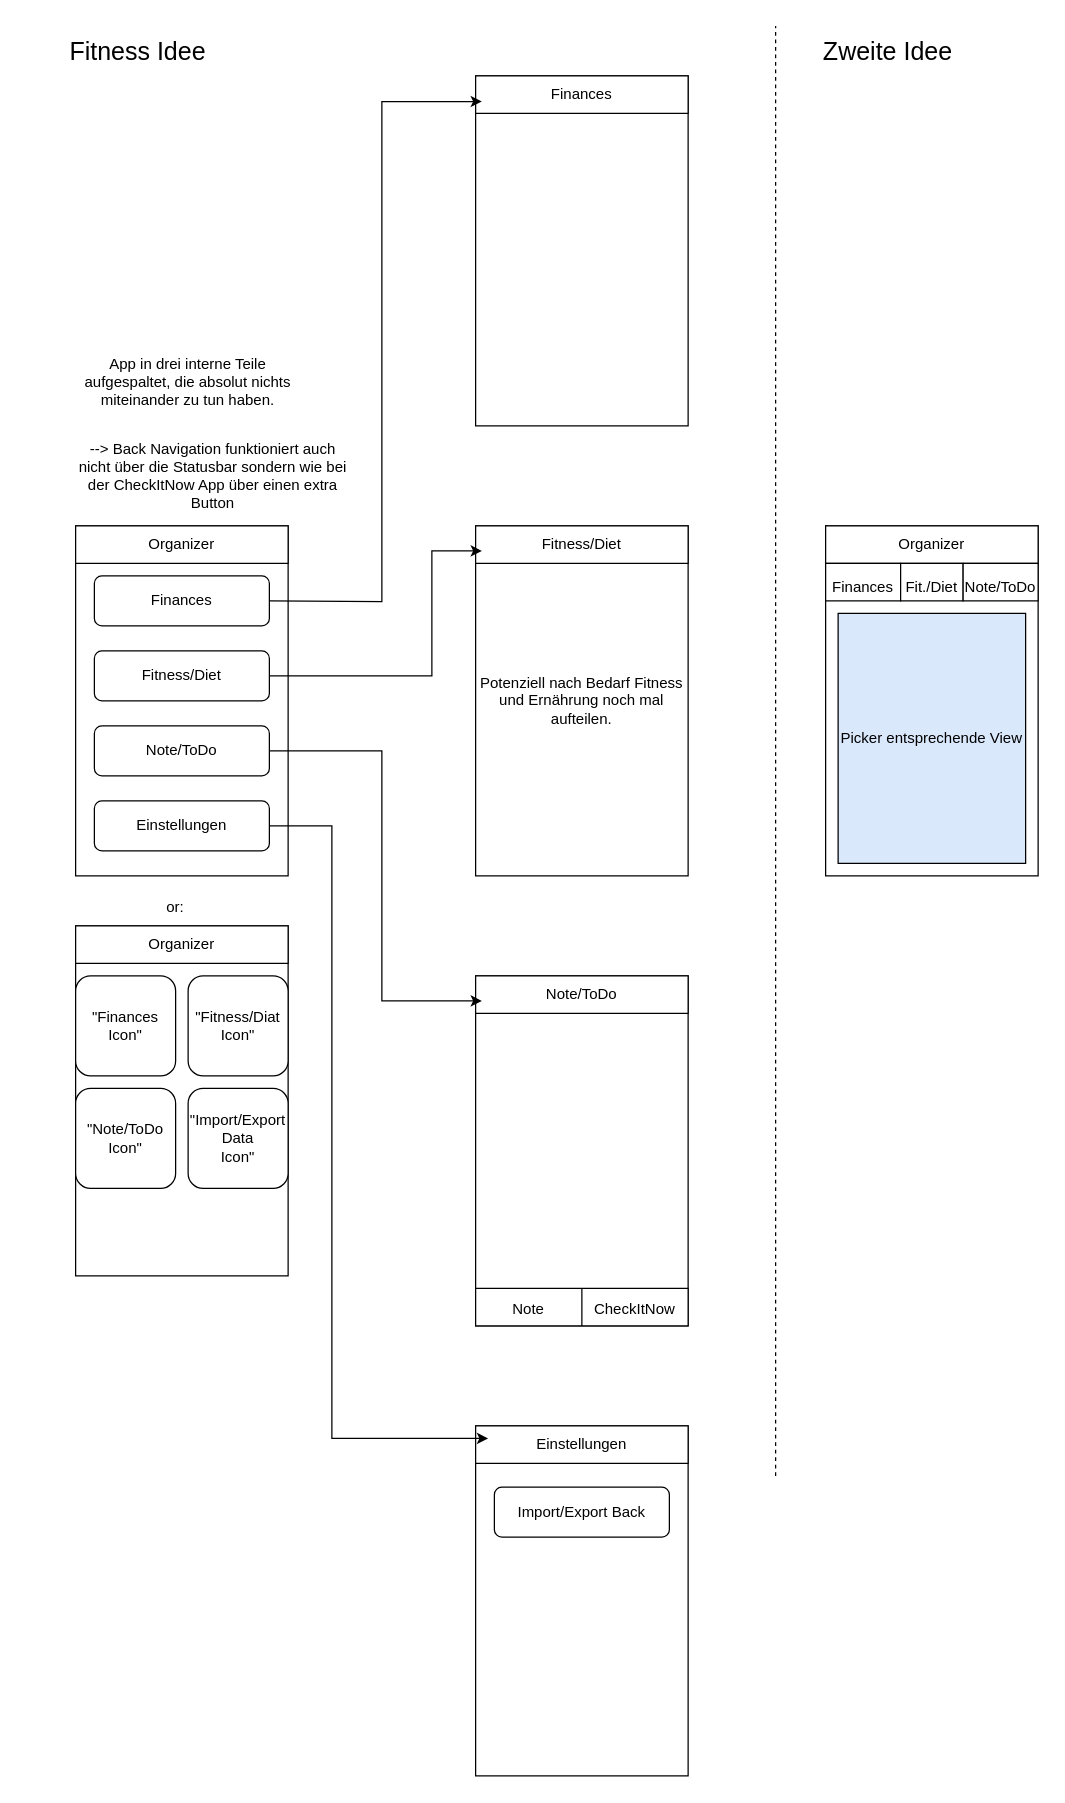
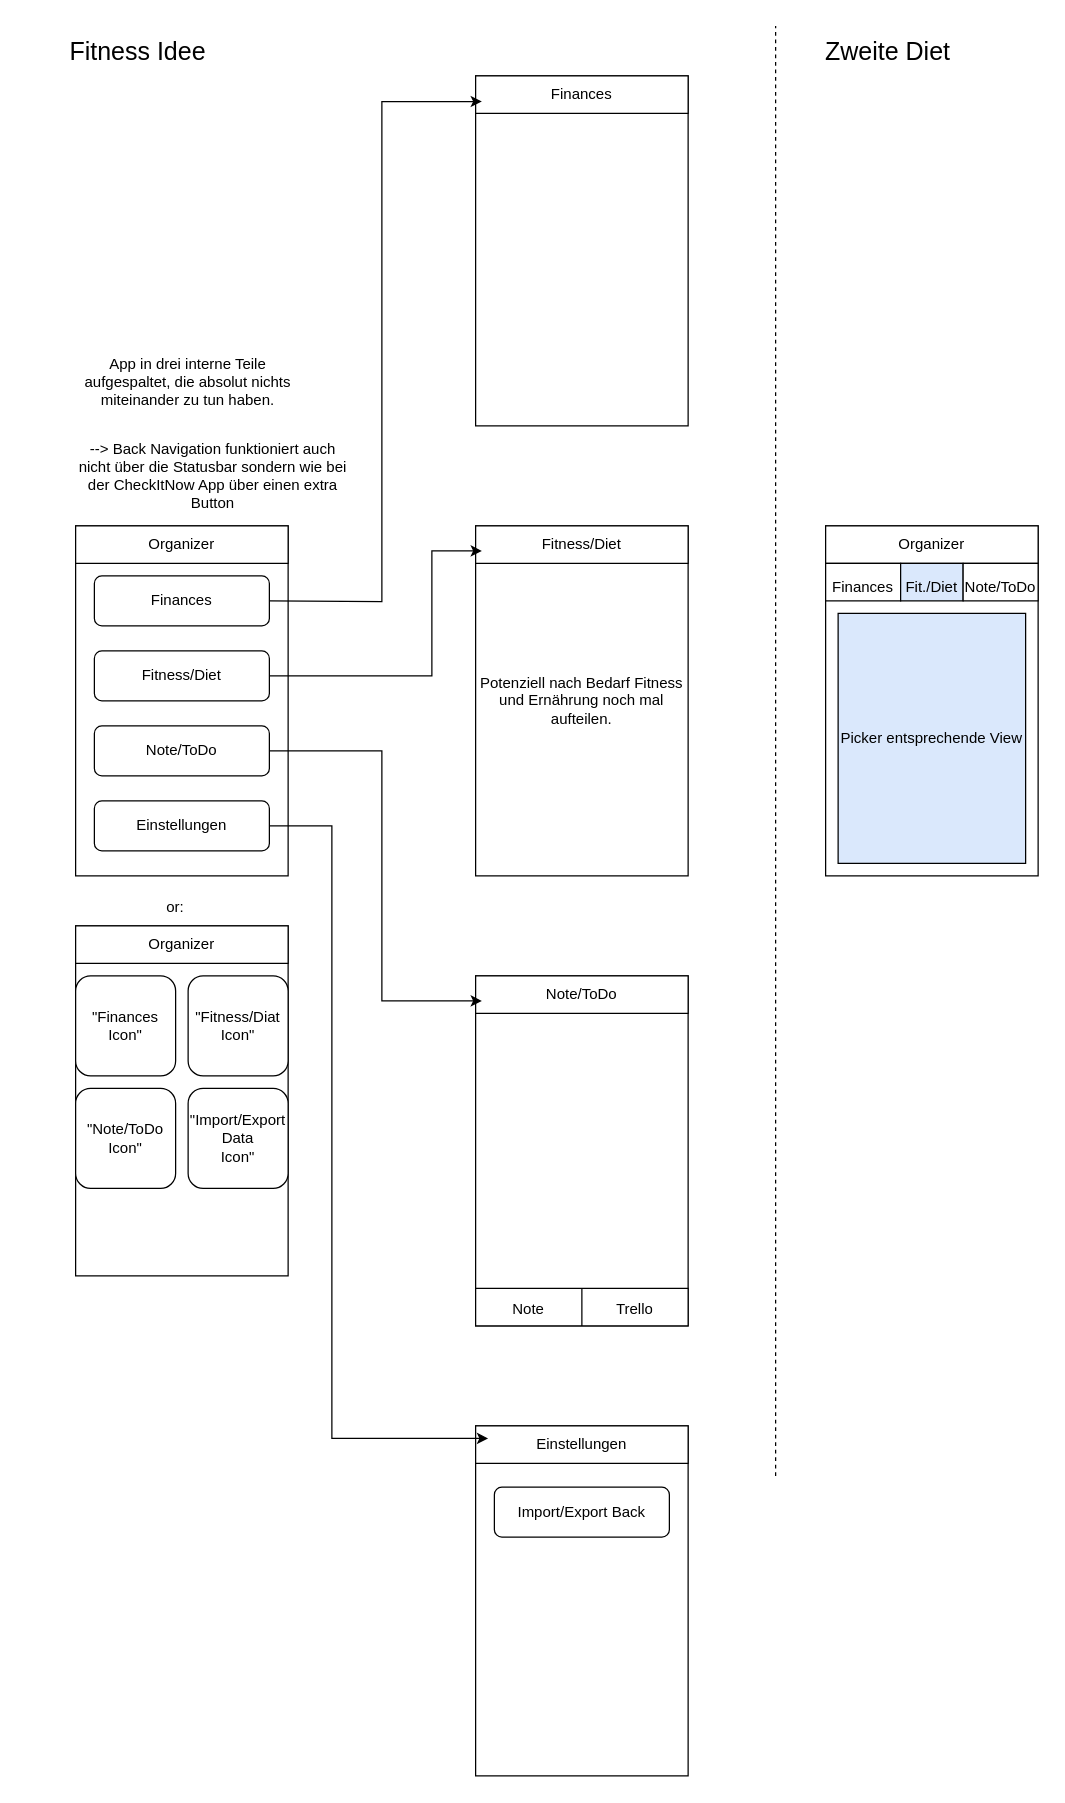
node "Zweite Idee": label "Zweite Idee" -> "Zweite Diet"
node "Fit./Diet": fillcolor #ffffff -> #dae8fc
node "CheckItNow": label "CheckItNow" -> "Trello"
